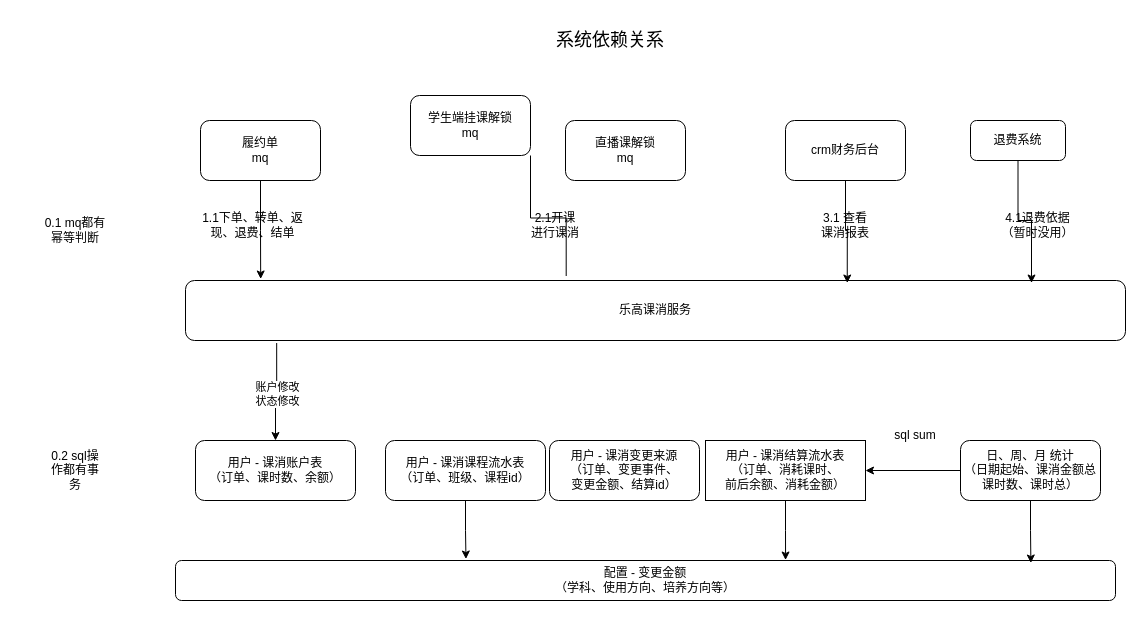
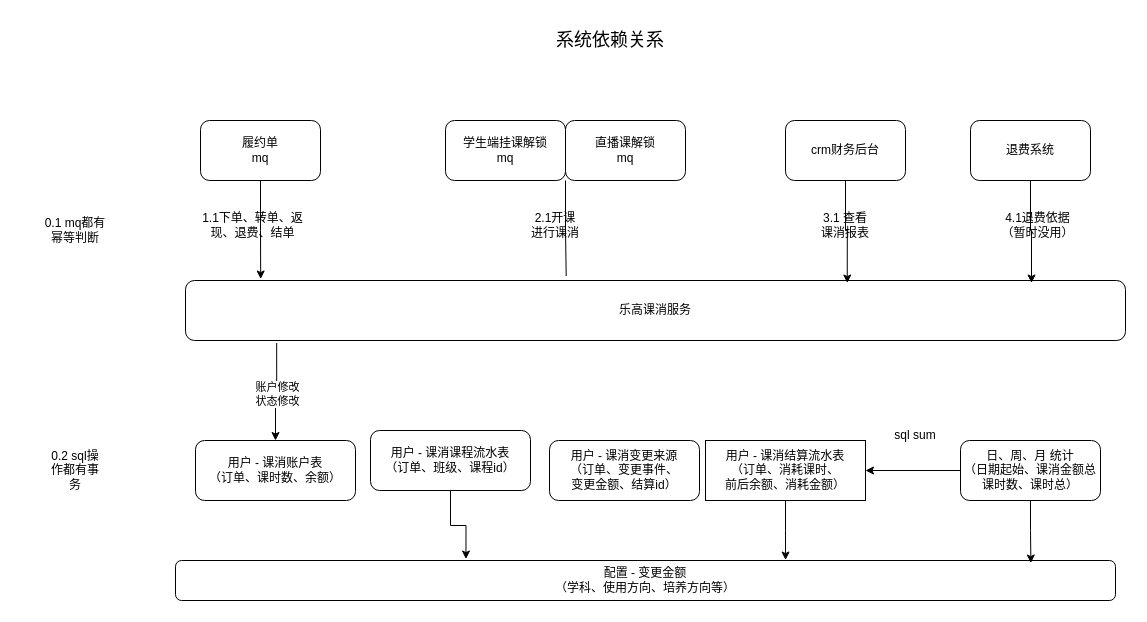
node "学生端挂课解锁 mq": moved (471, 126) -> (506, 151)
node "退费系统": size 95x40 -> 120x60
node "用户 - 课消课程流水表 （订单、班级、课程id）": moved (466, 471) -> (451, 461)
